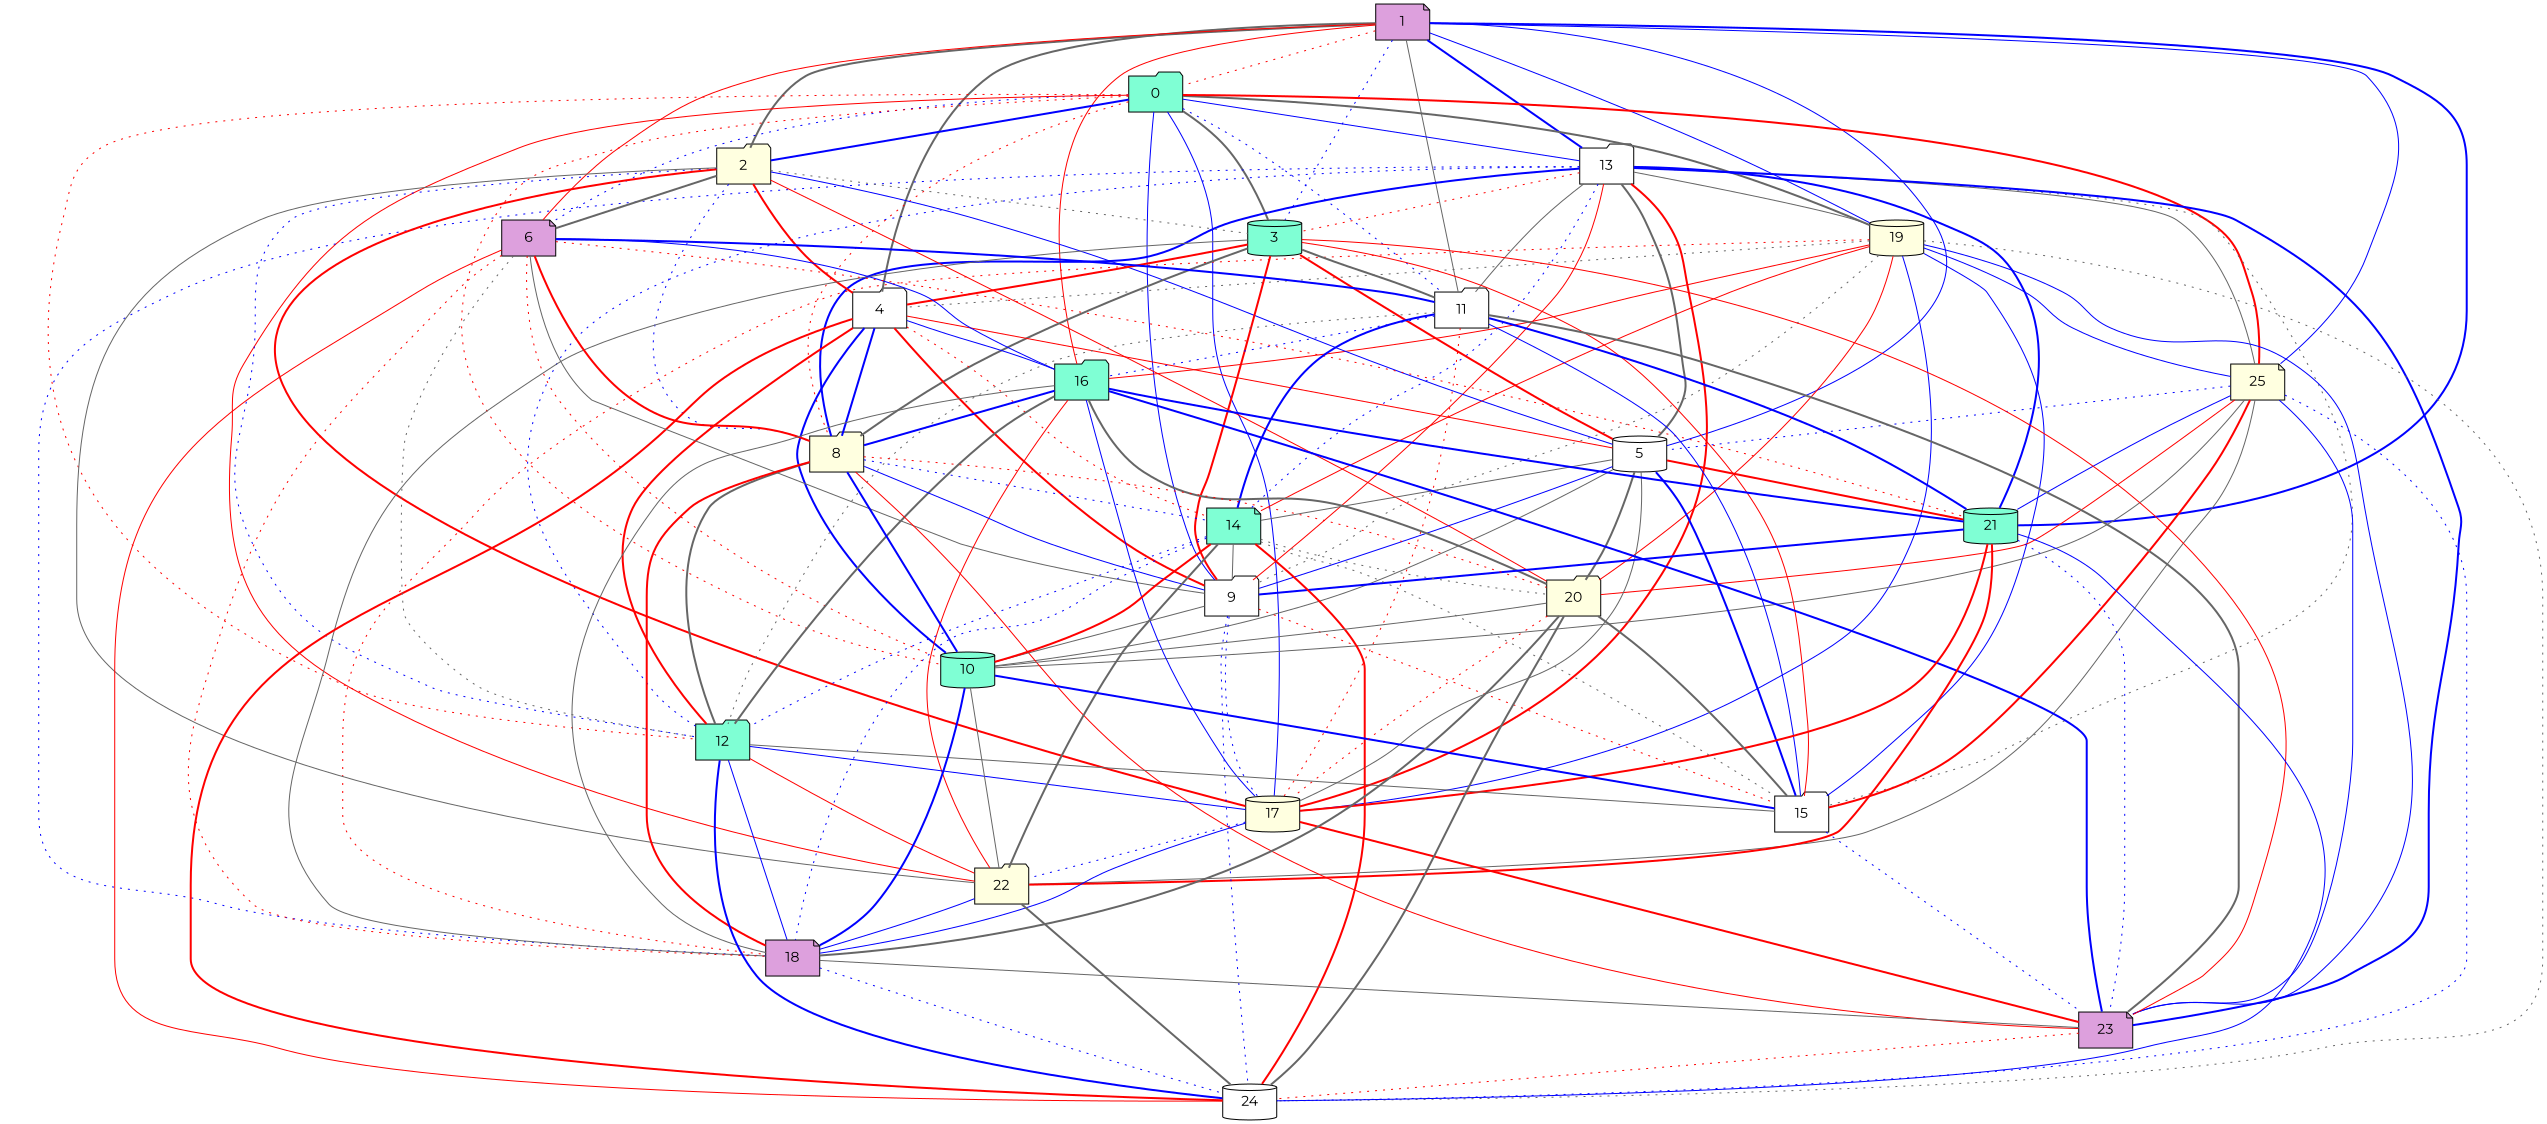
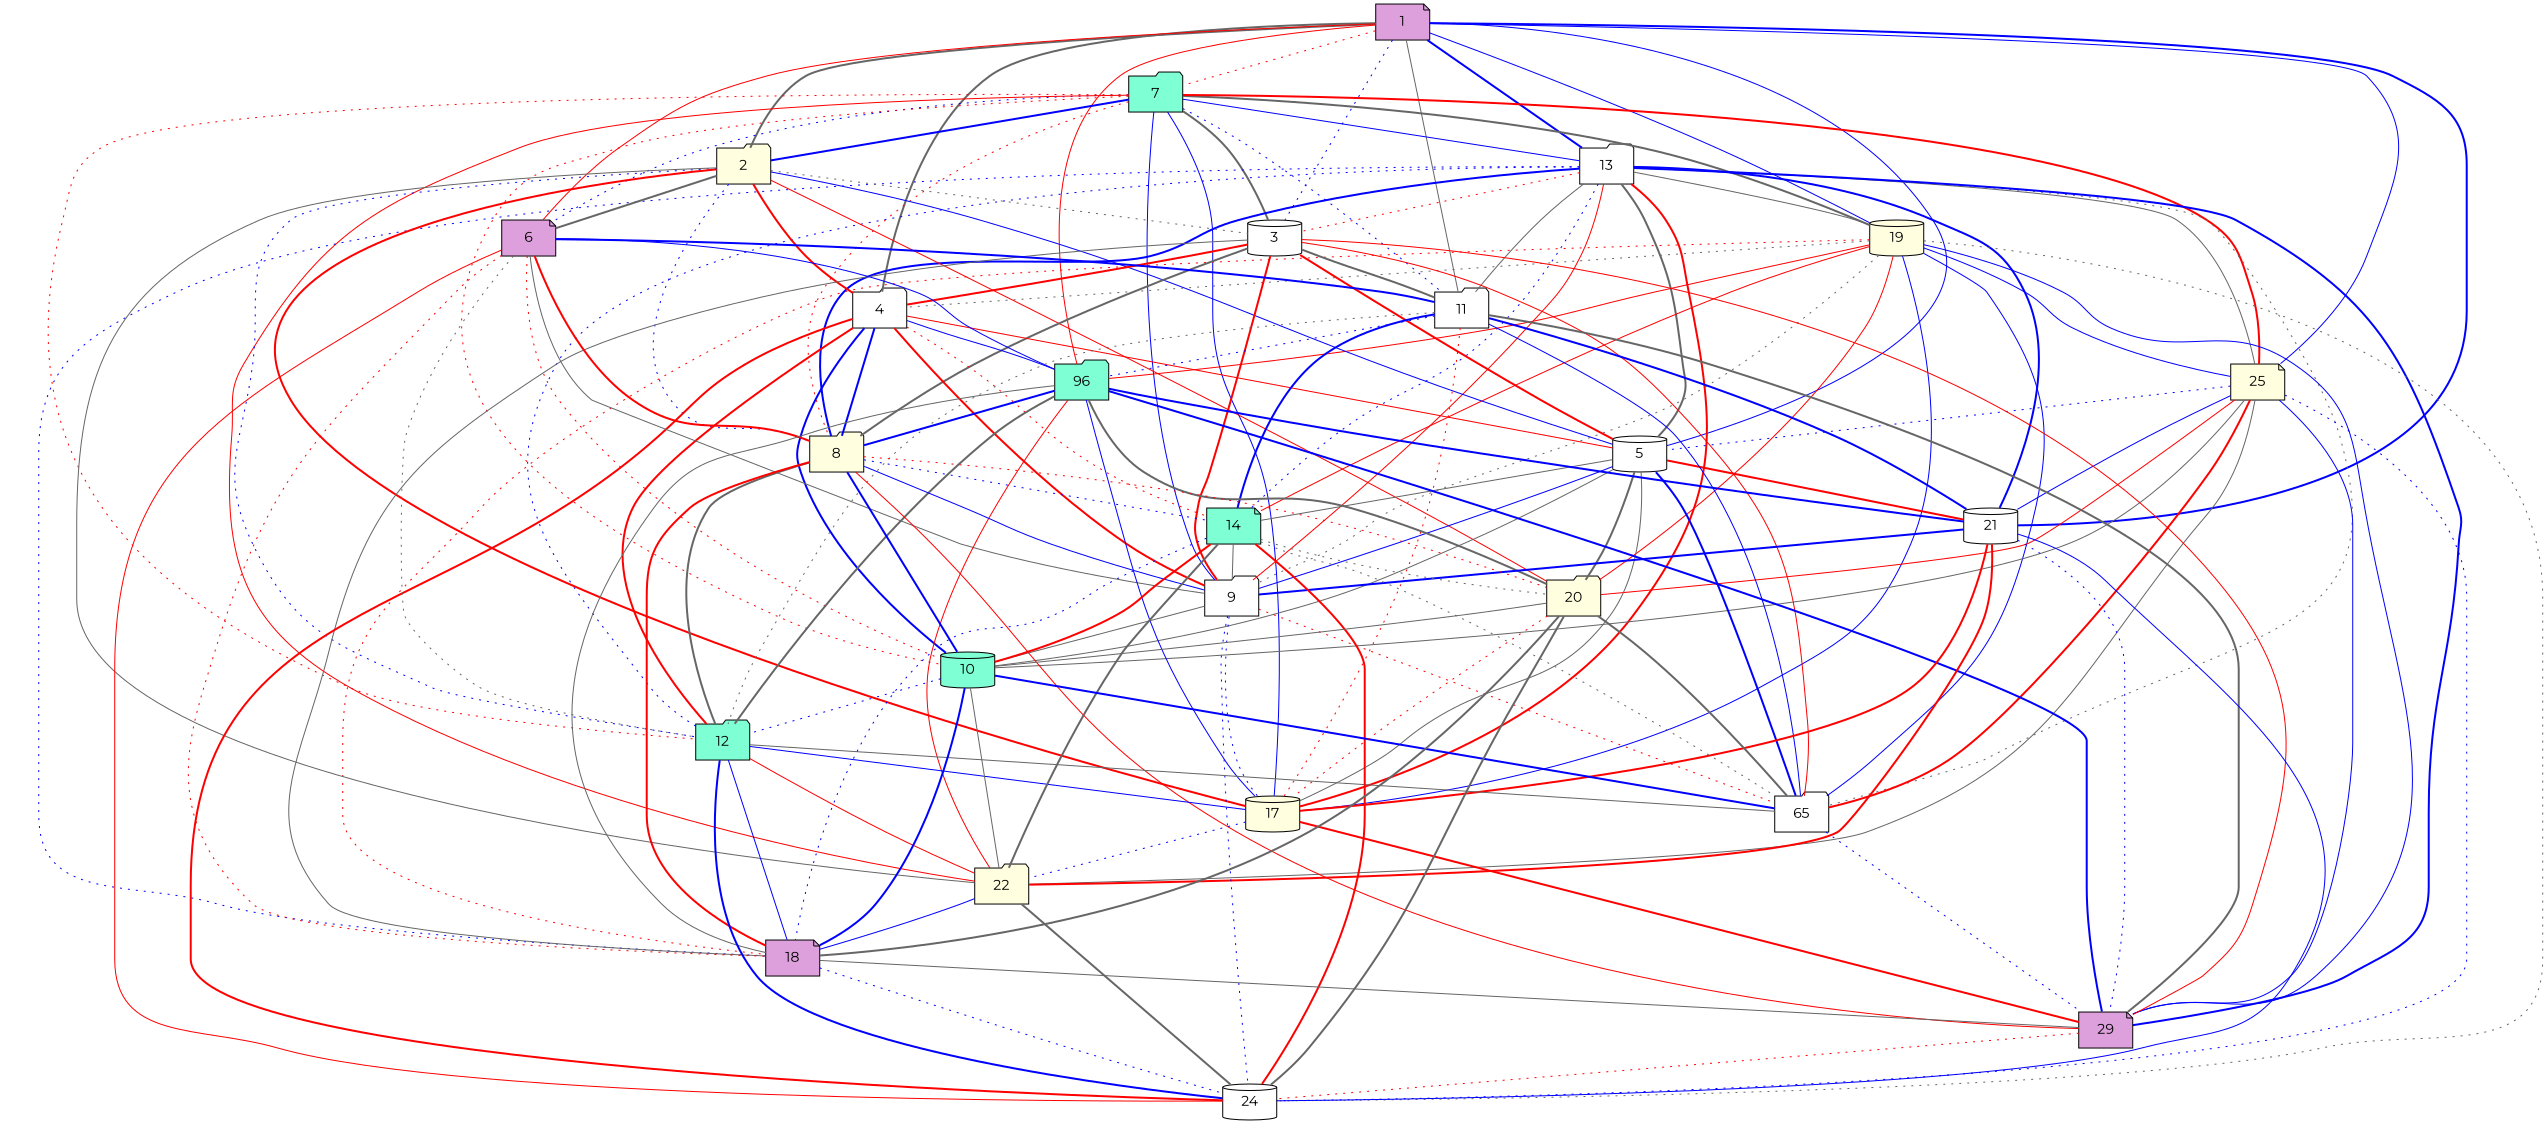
node "0": label "0" -> "7"
node "3": fillcolor aquamarine -> white
edge "6" -- "21": removed
node "16": label "16" -> "96"
node "21": fillcolor aquamarine -> white
edge "14" -- "12": now "10" -- "12"
node "15": label "15" -> "65"
edge "17" -- "18": removed
node "23": label "23" -> "29"
